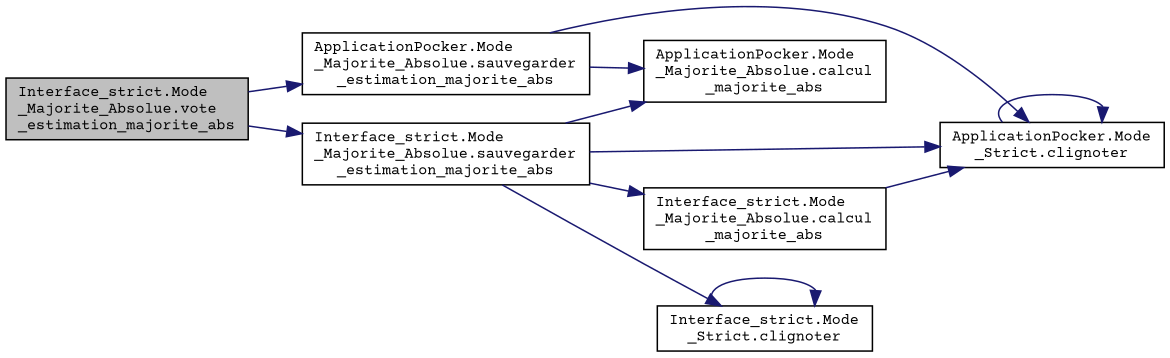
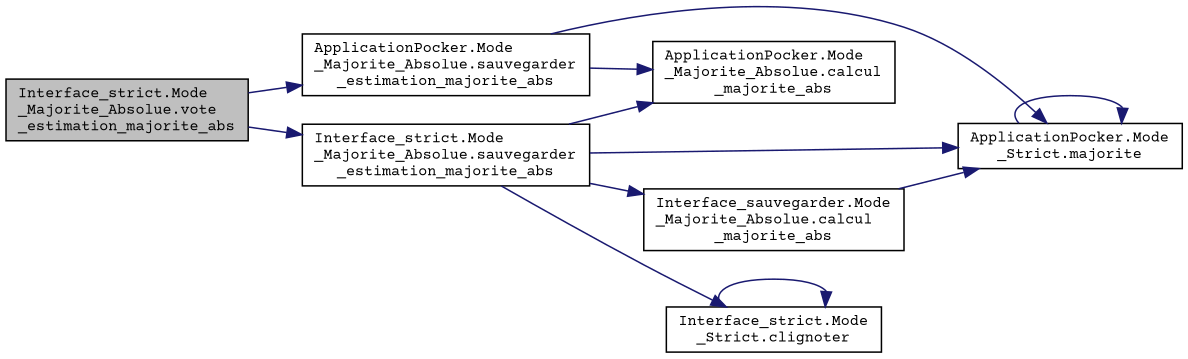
node "ApplicationPocker.Mode _Strict.clignoter": label "ApplicationPocker.Mode _Strict.clignoter" -> "ApplicationPocker.Mode _Strict.majorite"
node "Interface_strict.Mode _Majorite_Absolue.calcul _majorite_abs": label "Interface_strict.Mode _Majorite_Absolue.calcul _majorite_abs" -> "Interface_sauvegarder.Mode _Majorite_Absolue.calcul _majorite_abs"
